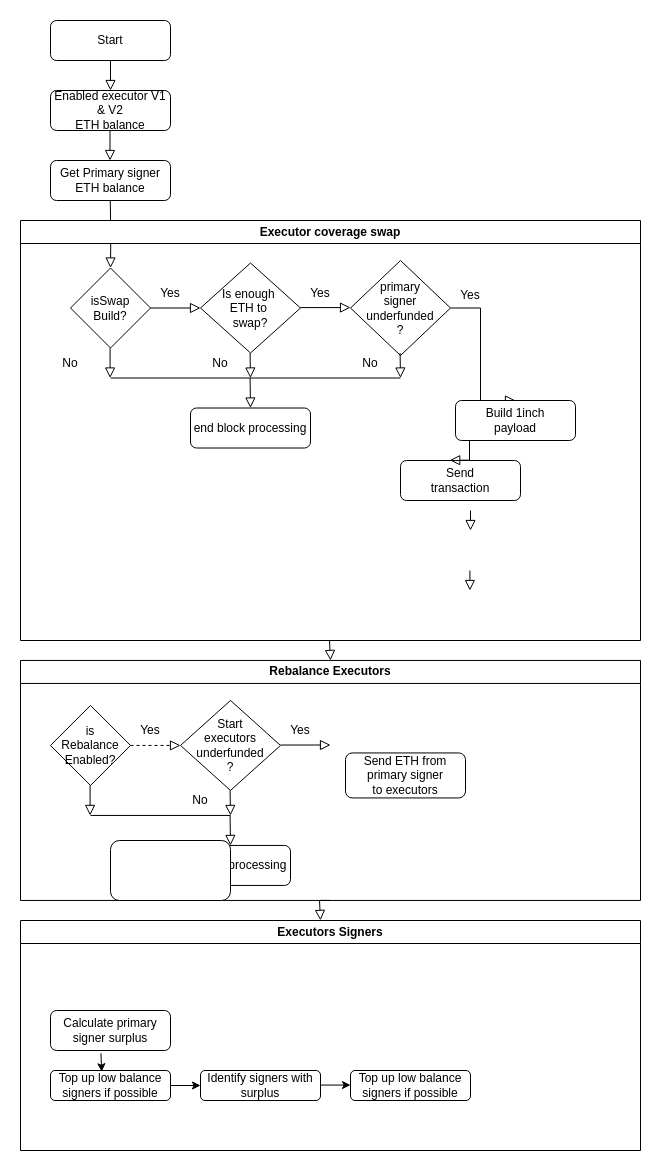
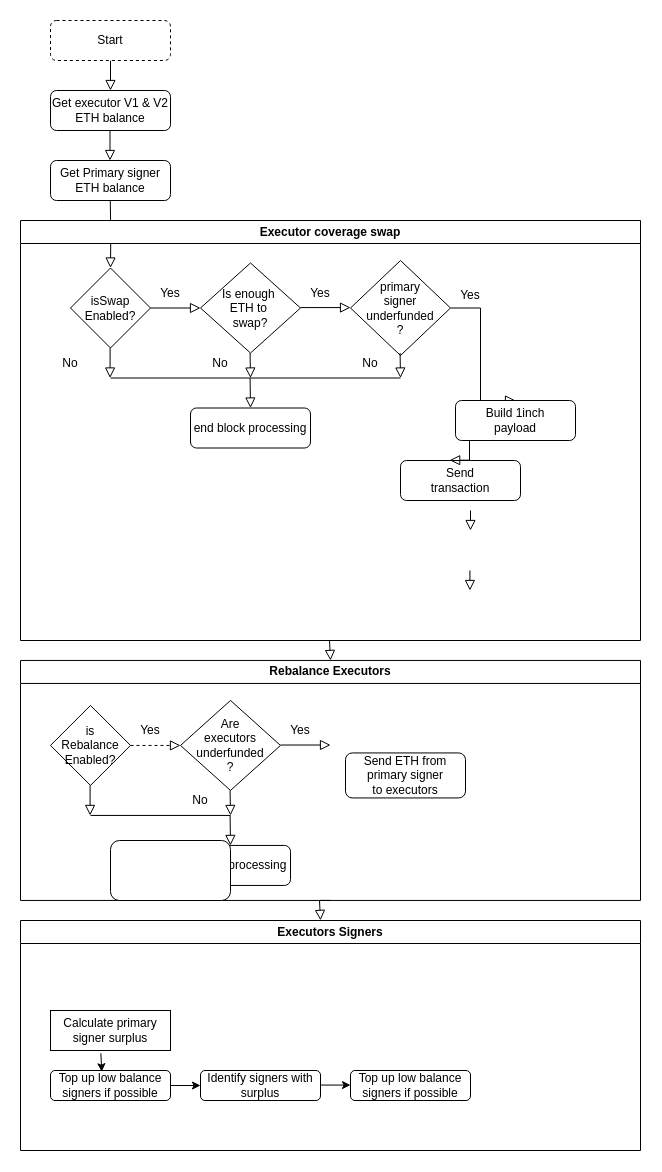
node "Start": style solid -> dashed
node "Enabled executor V1 & V2 ETH balance": label "Enabled executor V1 & V2 ETH balance" -> "Get executor V1 & V2 ETH balance"
node "isSwap Build?": label "isSwap Build?" -> "isSwap Enabled?"
node "Start executors underfunded ?": label "Start executors underfunded ?" -> "Are executors underfunded ?"
node "Calculate primary signer surplus": shape rounded rectangle -> rectangle
